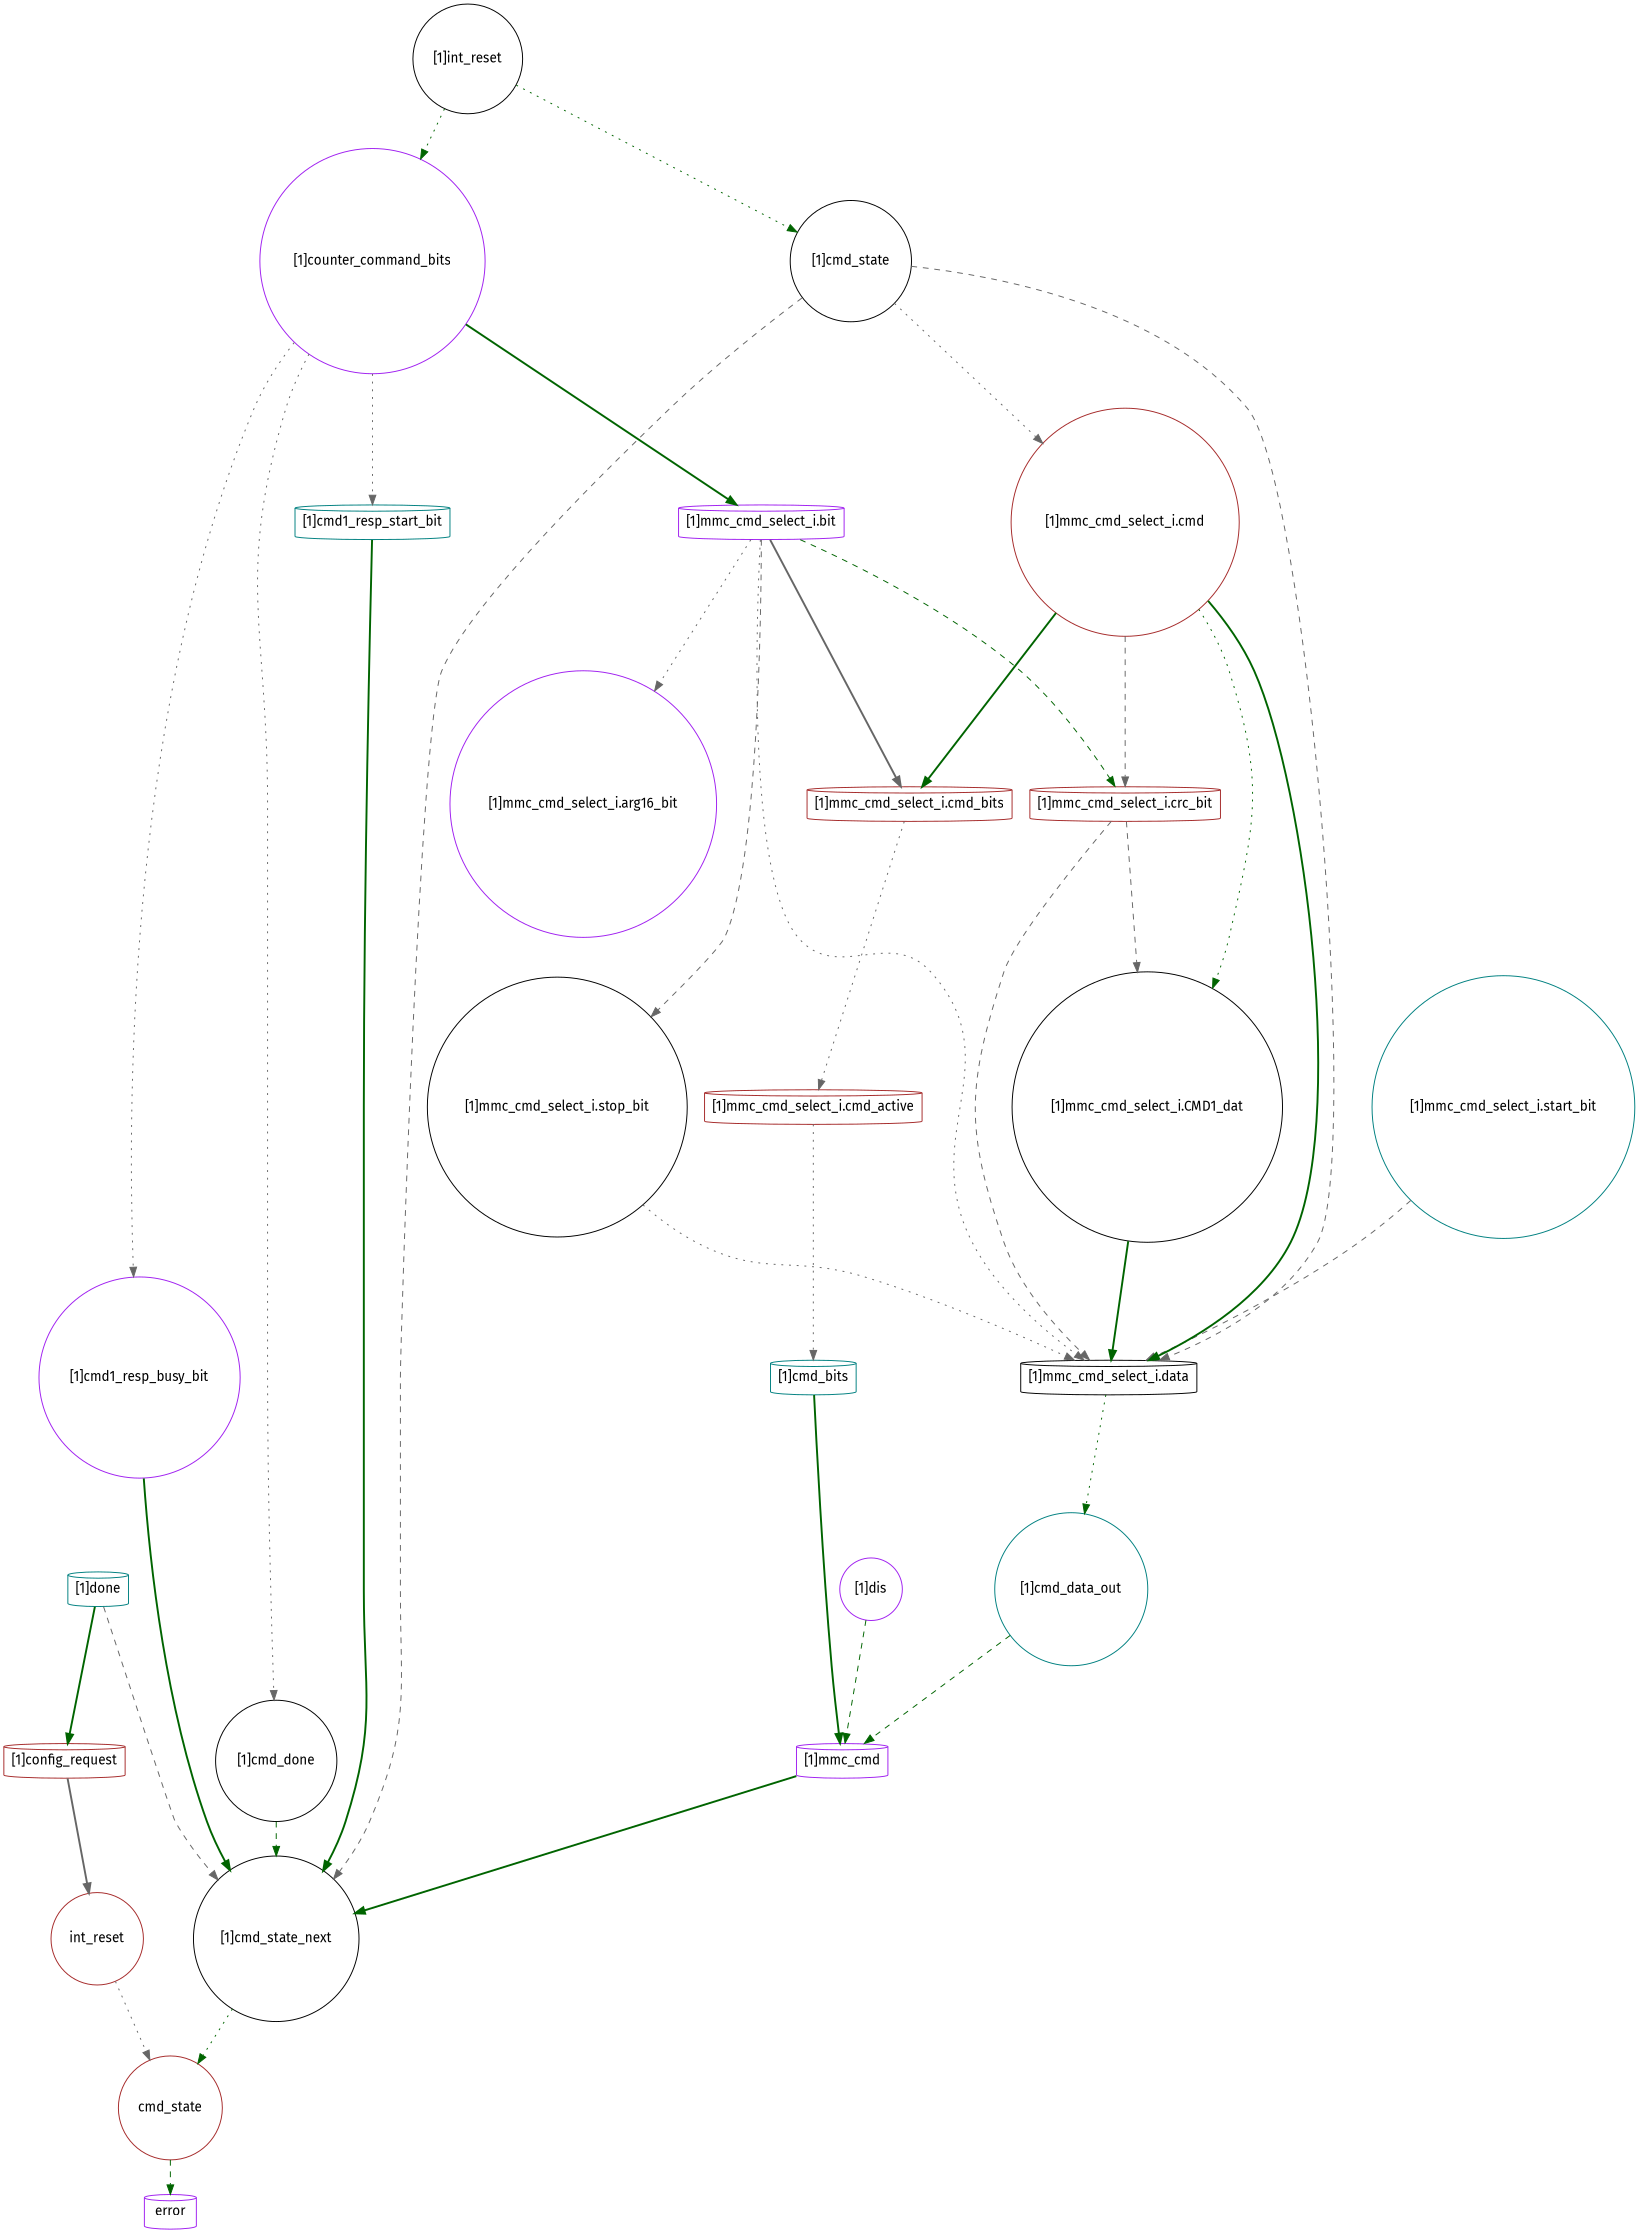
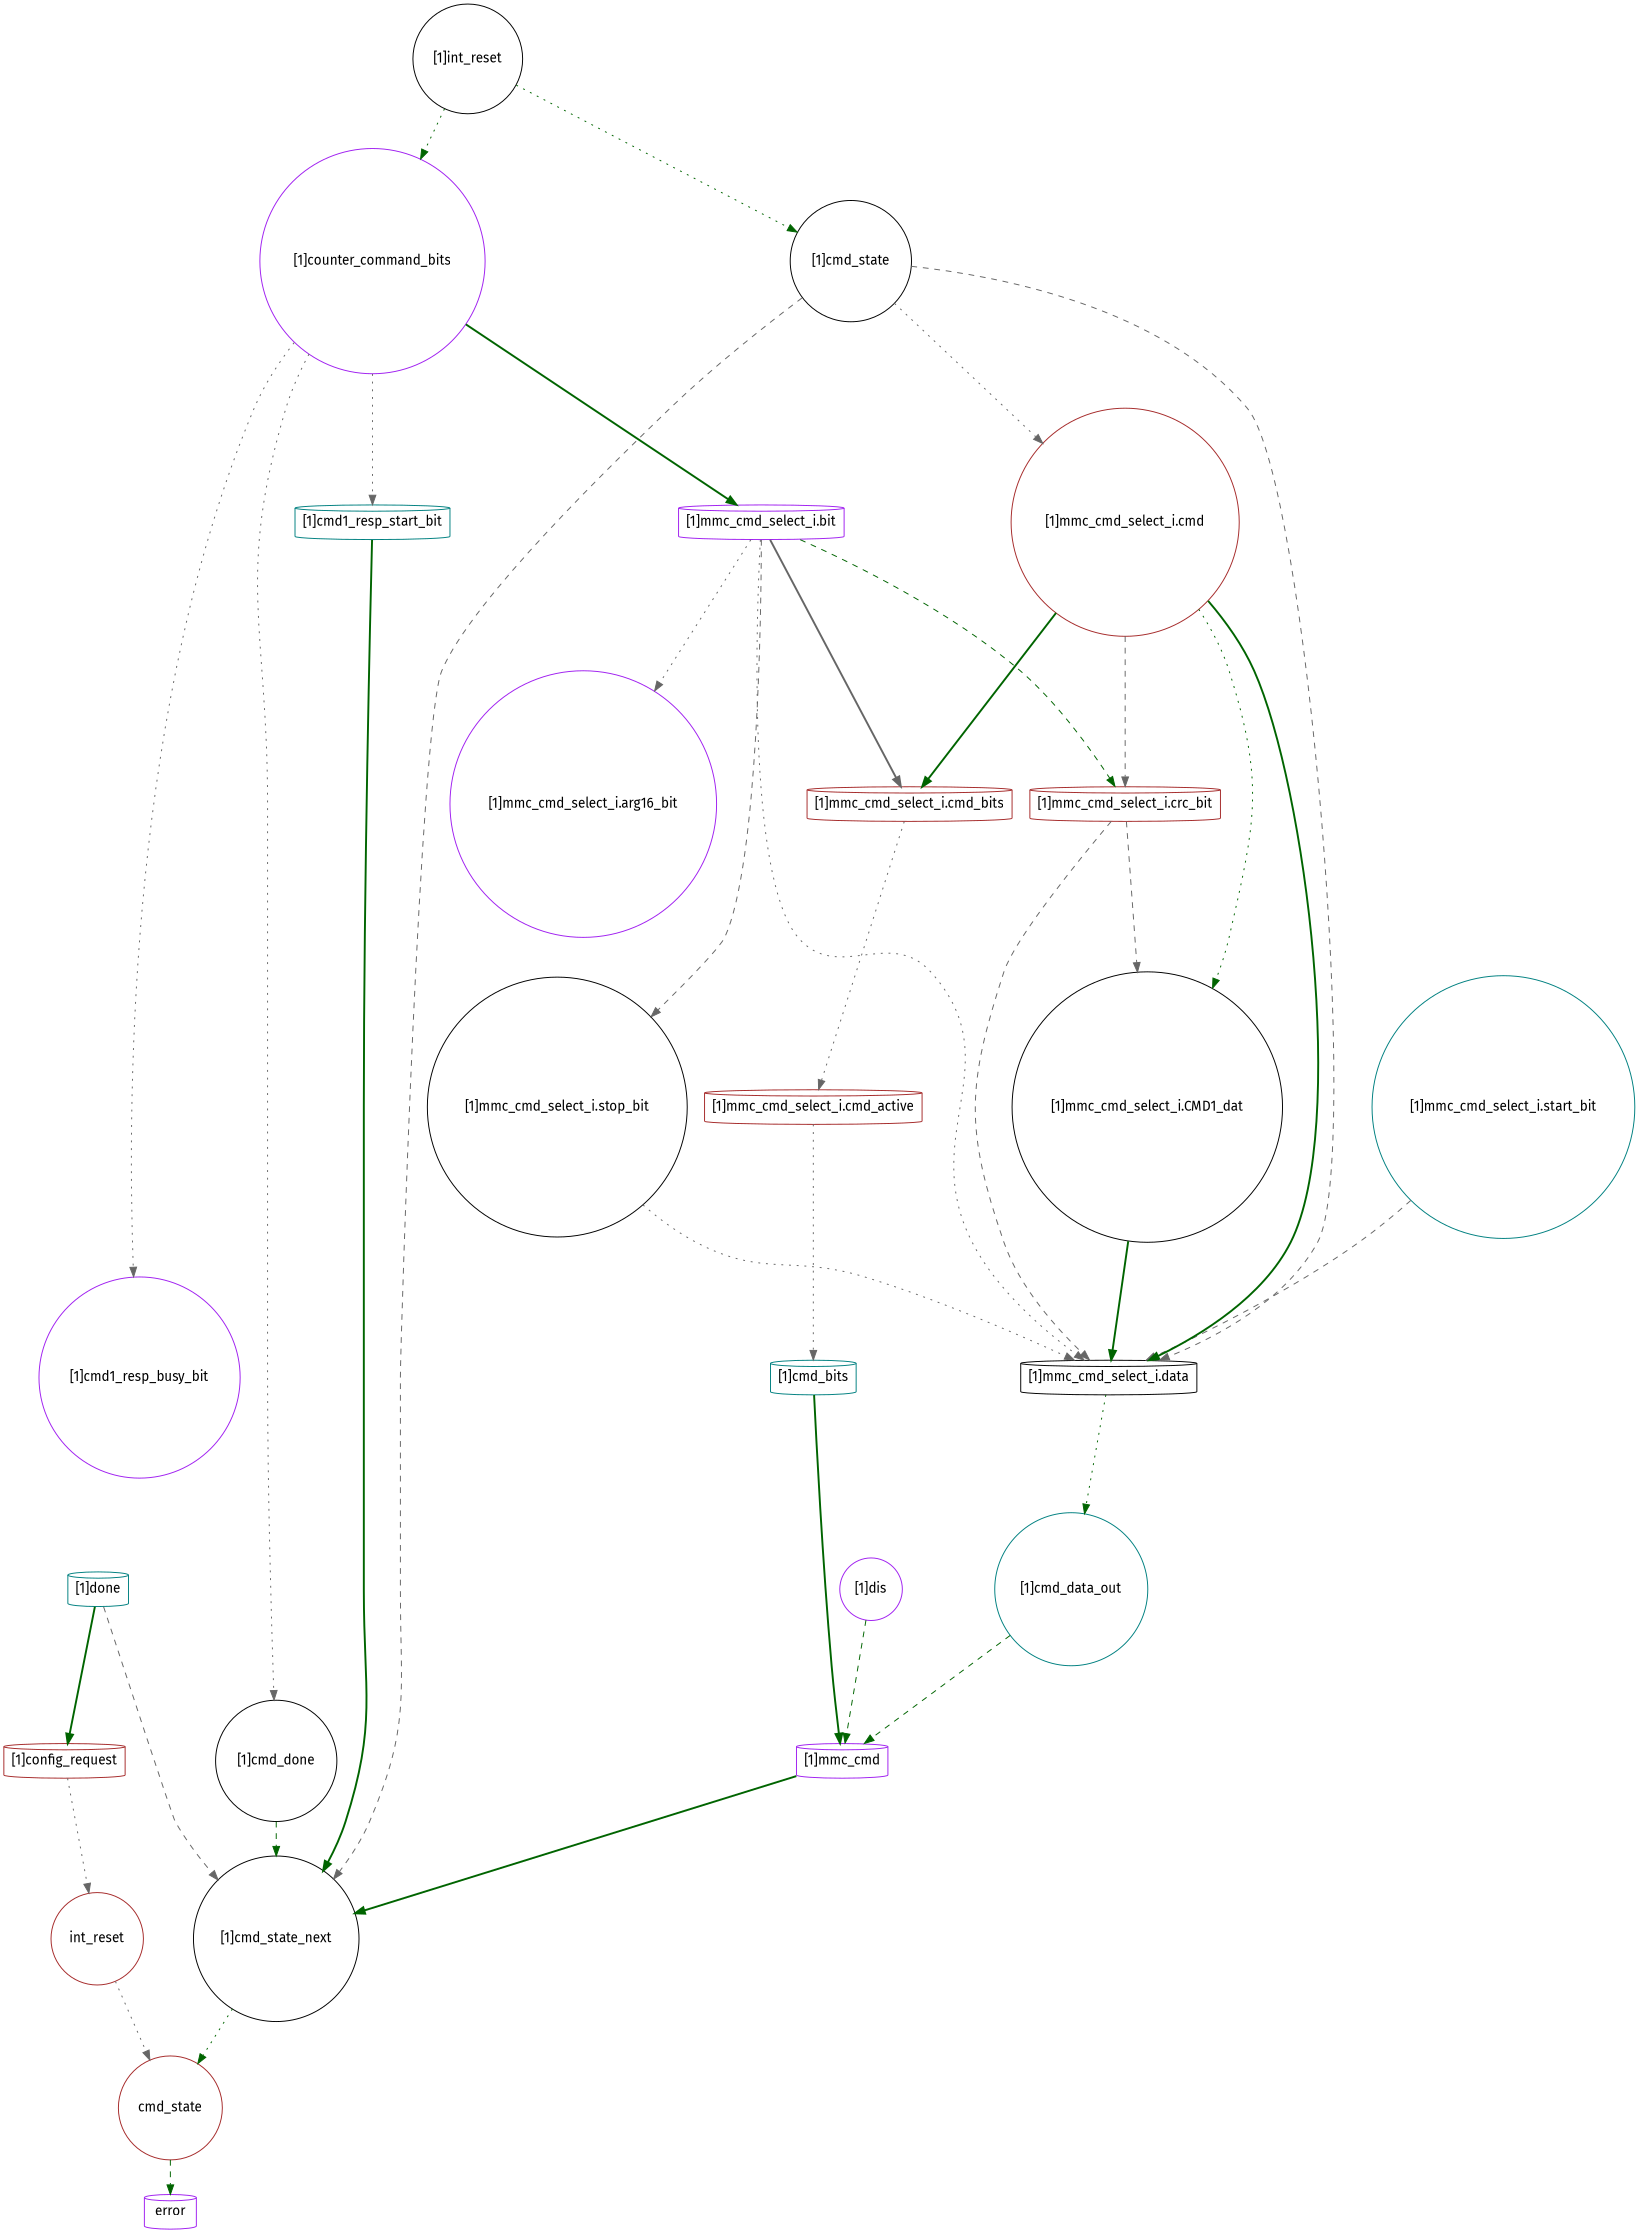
edge "[1]cmd1_resp_busy_bit" -> "[1]cmd_state_next": removed
edge "[1]config_request" -> "int_reset": style bold -> dotted
